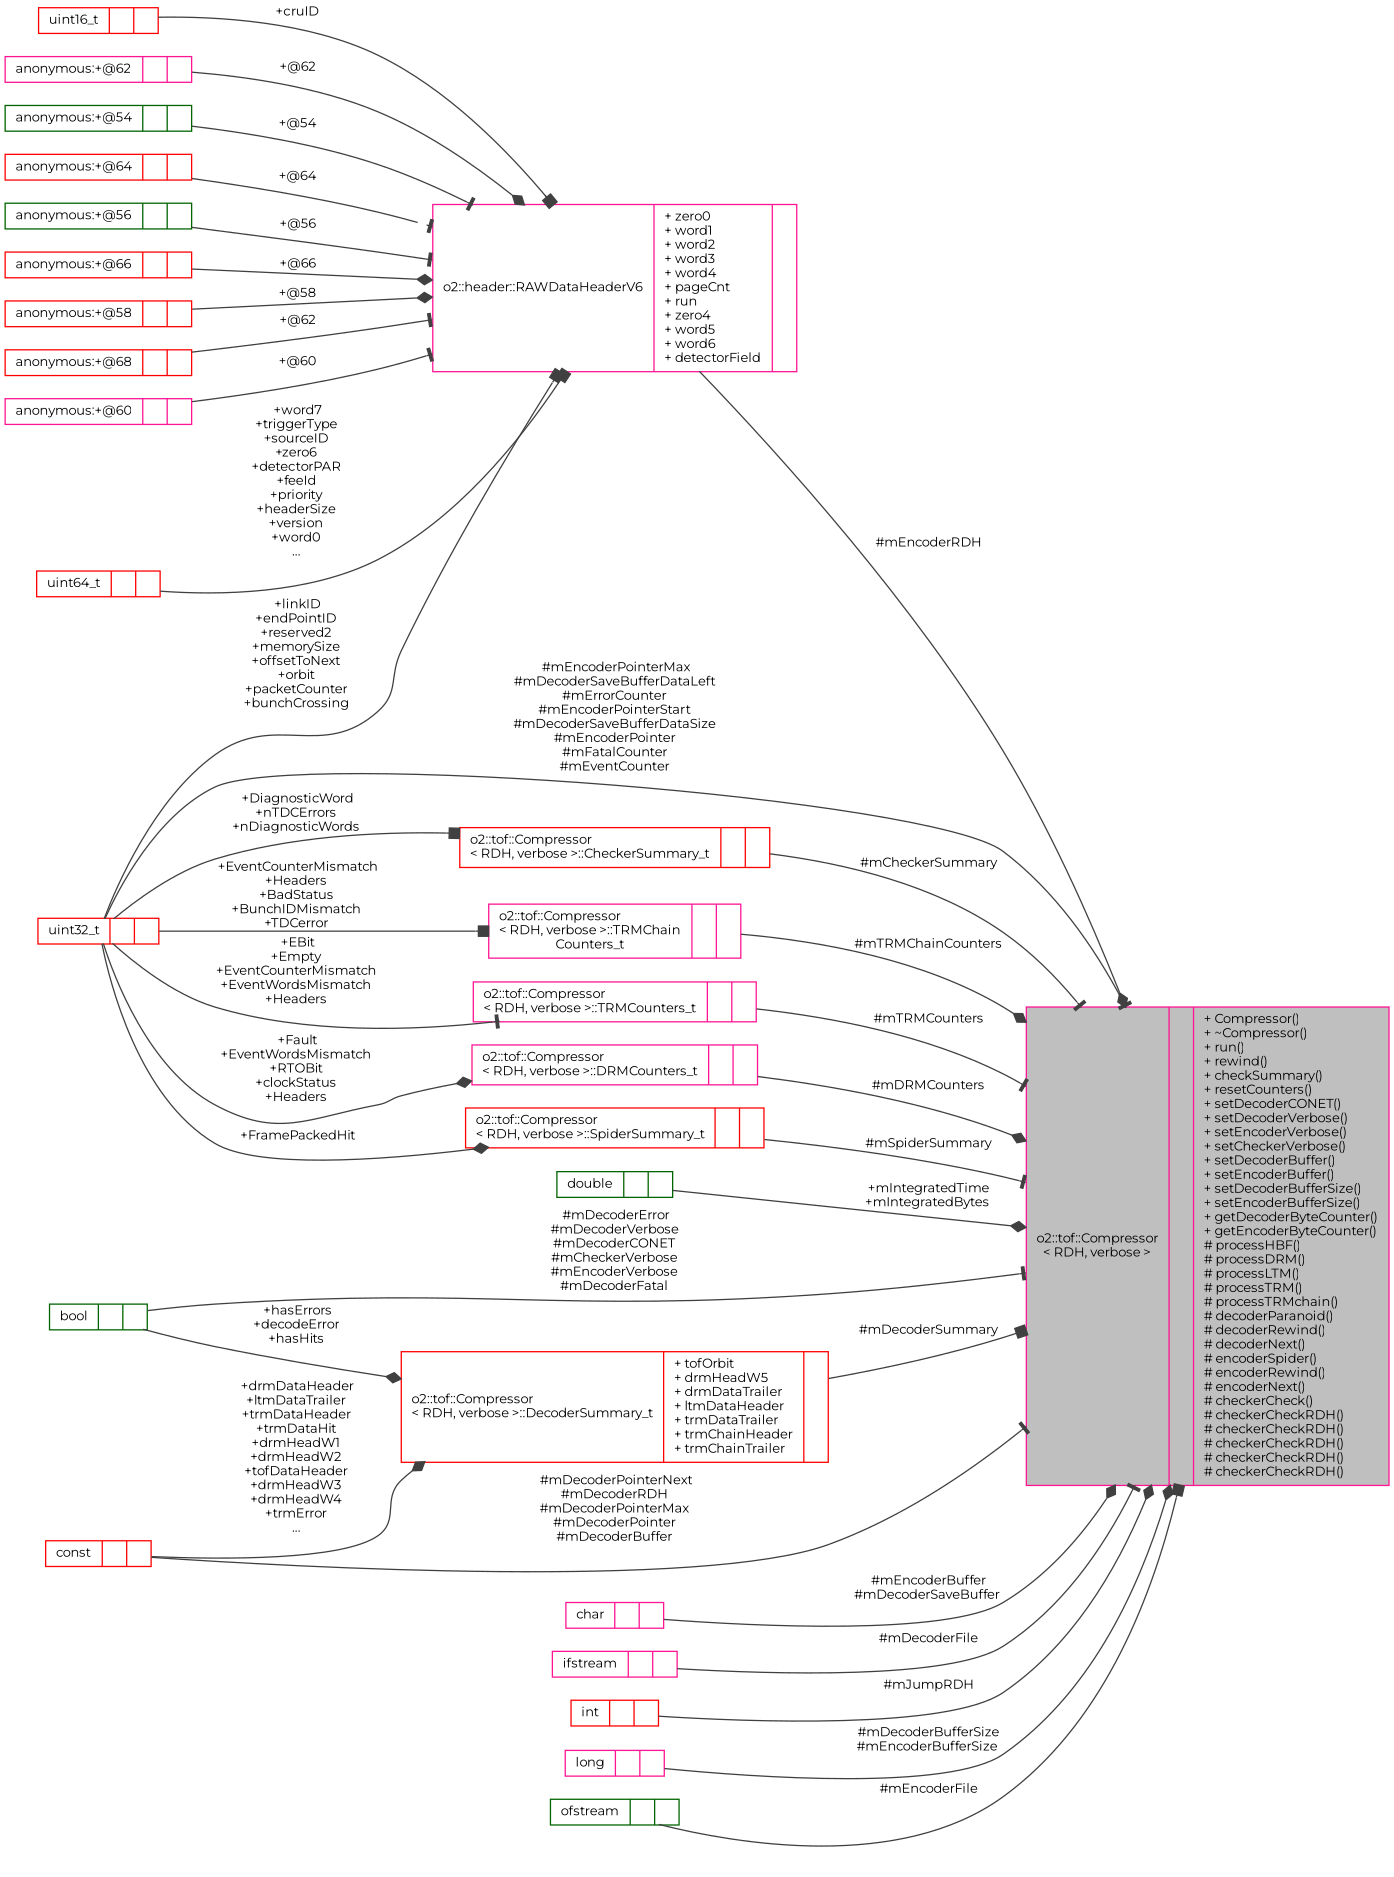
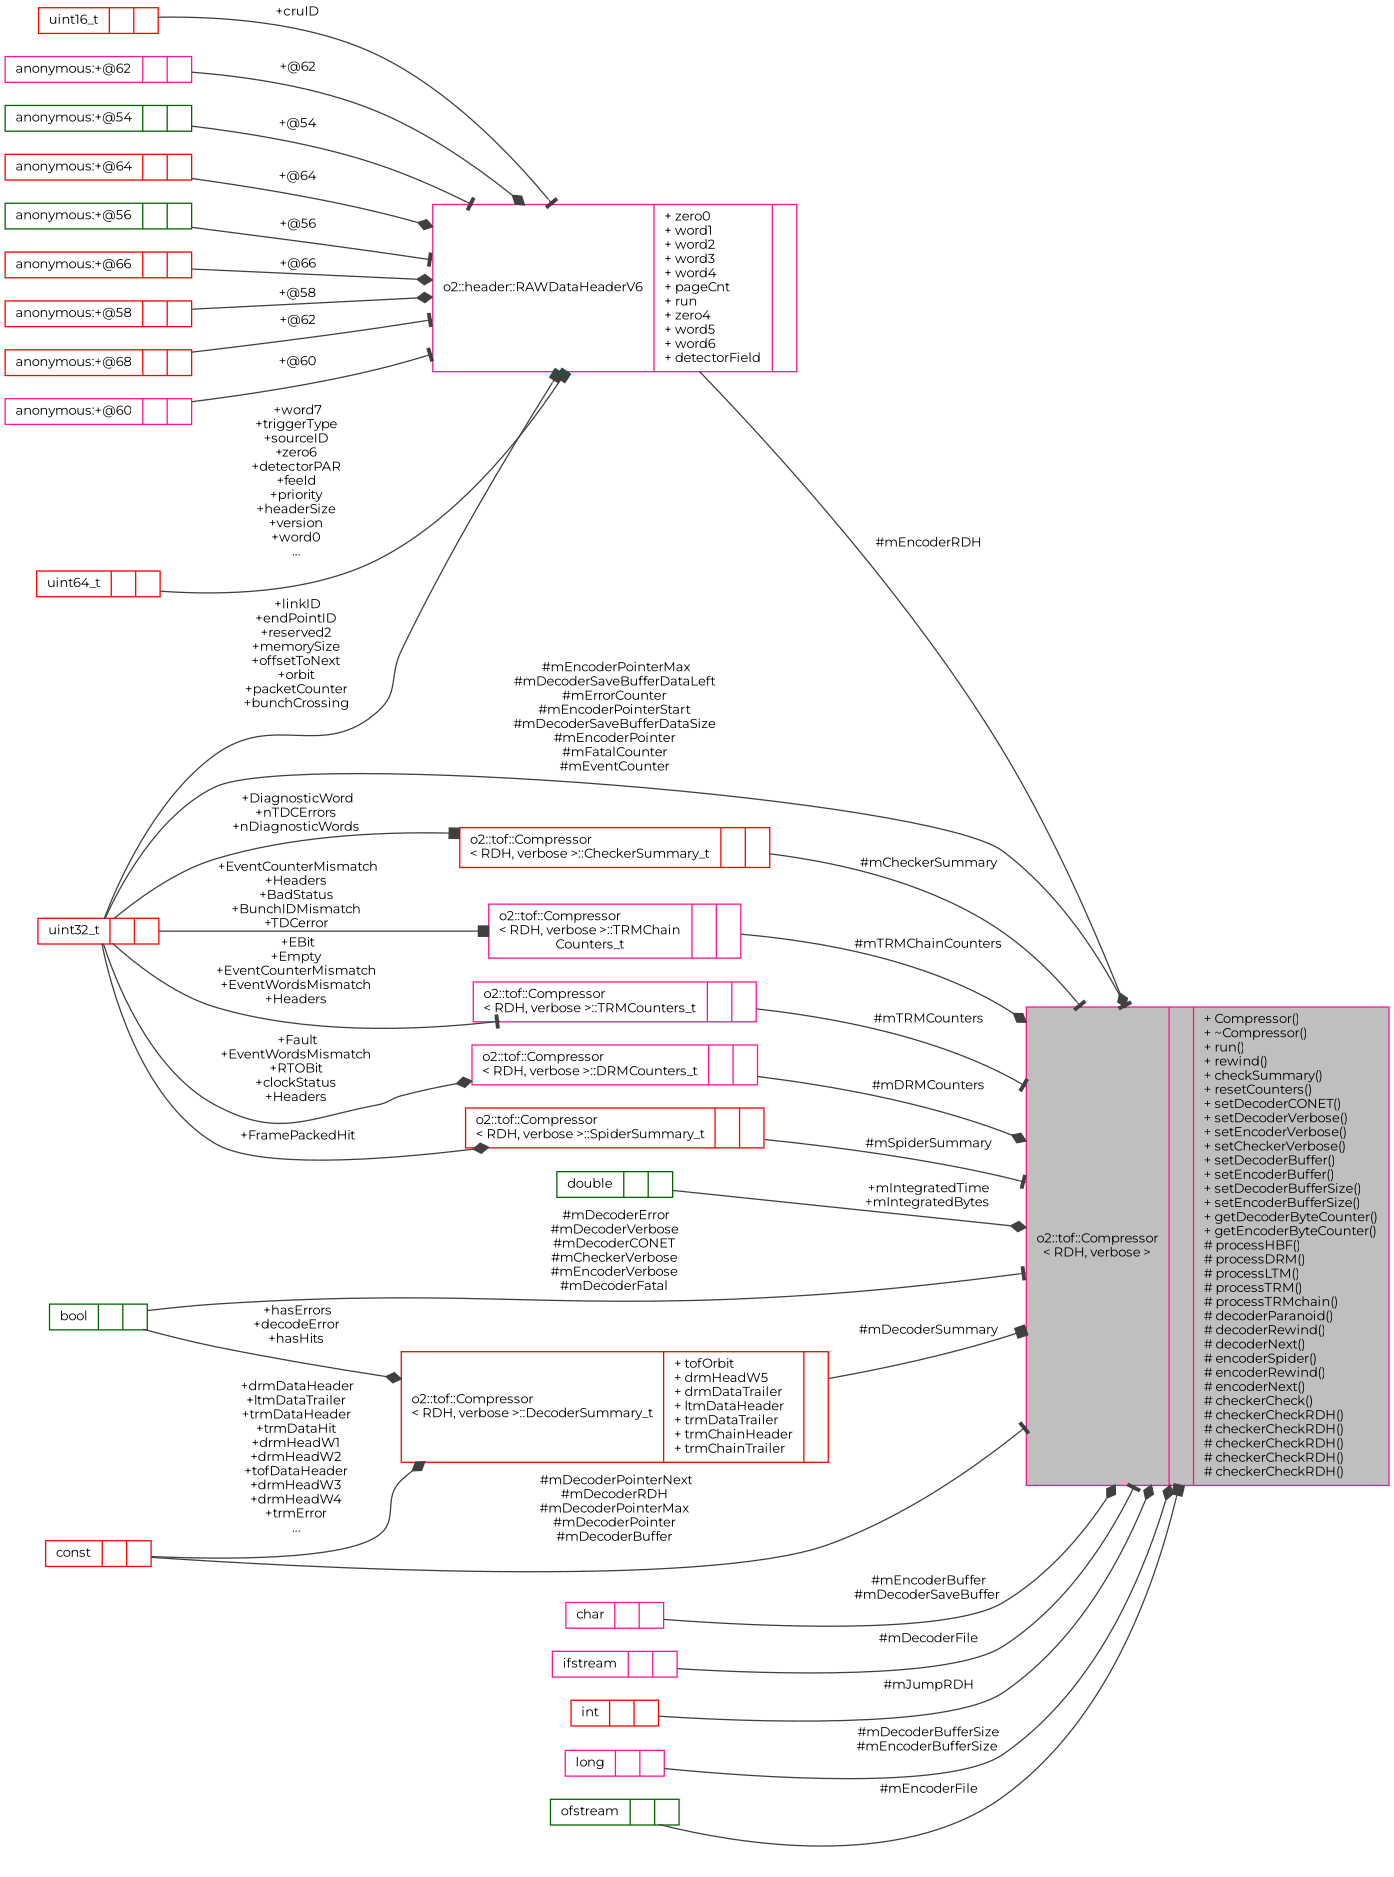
edge "uint16_t" -> "o2::header::RAWDataHeaderV6": arrowhead box -> tee
edge "anonymous:+@64" -> "o2::header::RAWDataHeaderV6": arrowhead tee -> diamond
